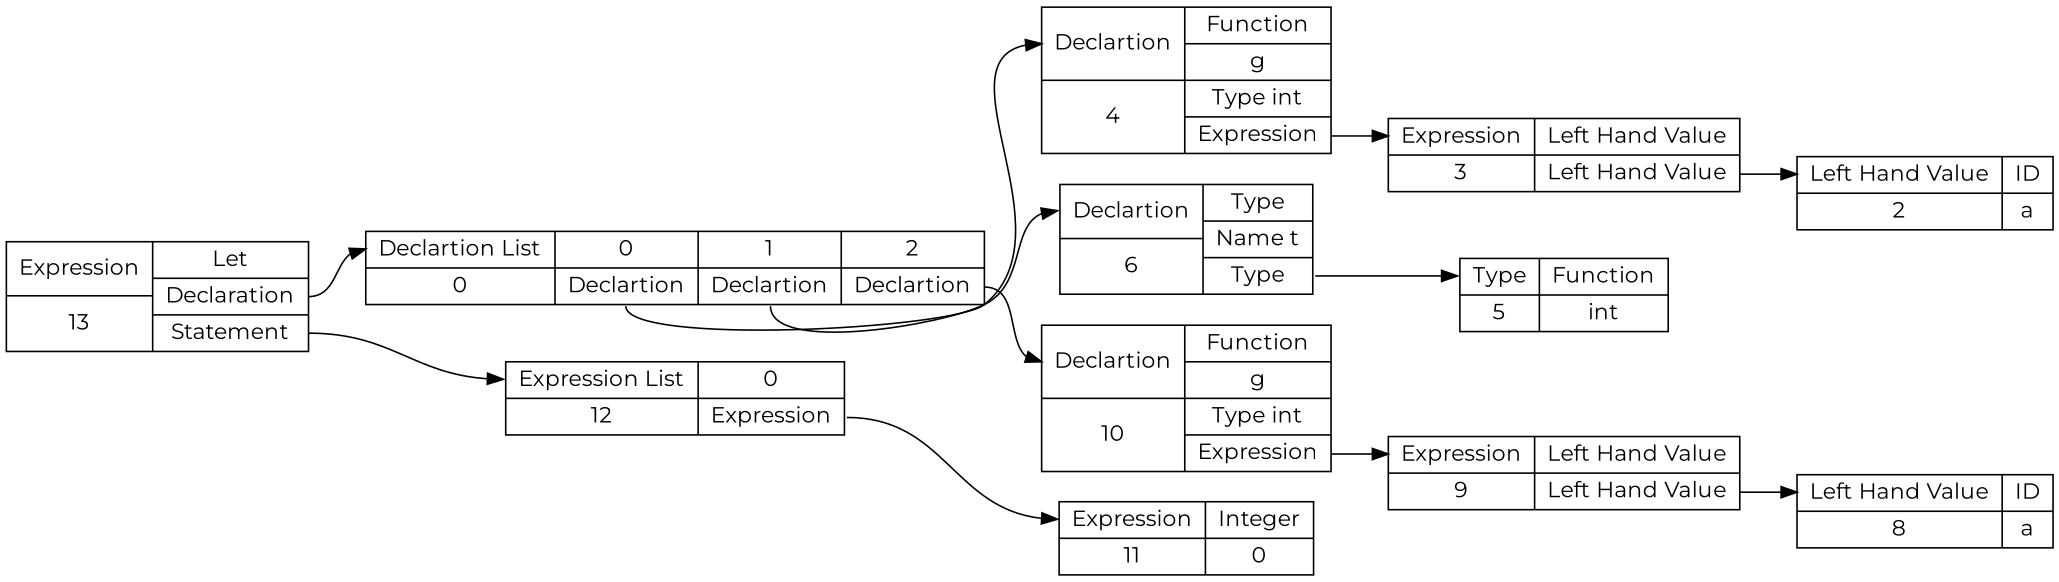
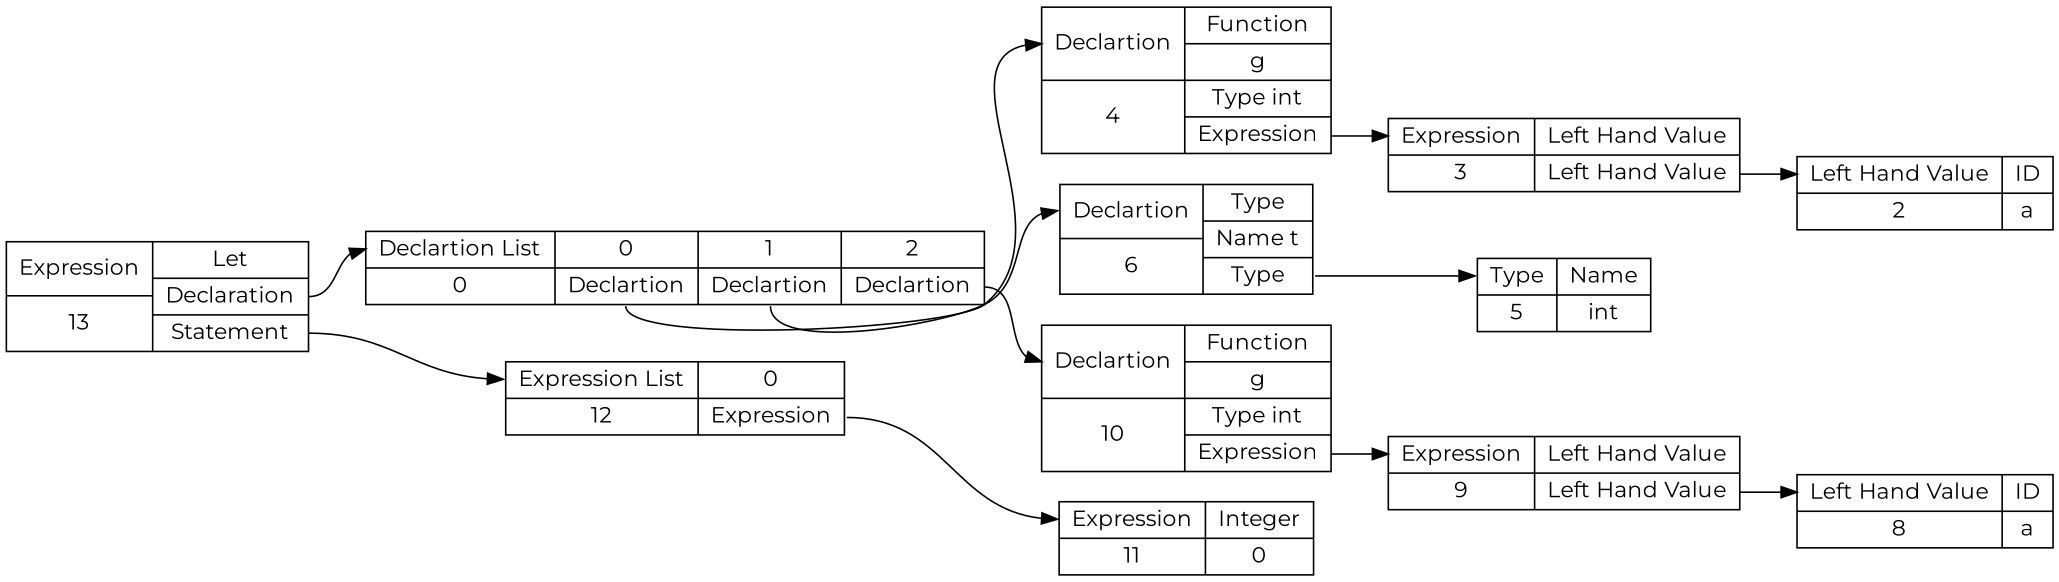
node "Type": text "Function" -> "Name"
